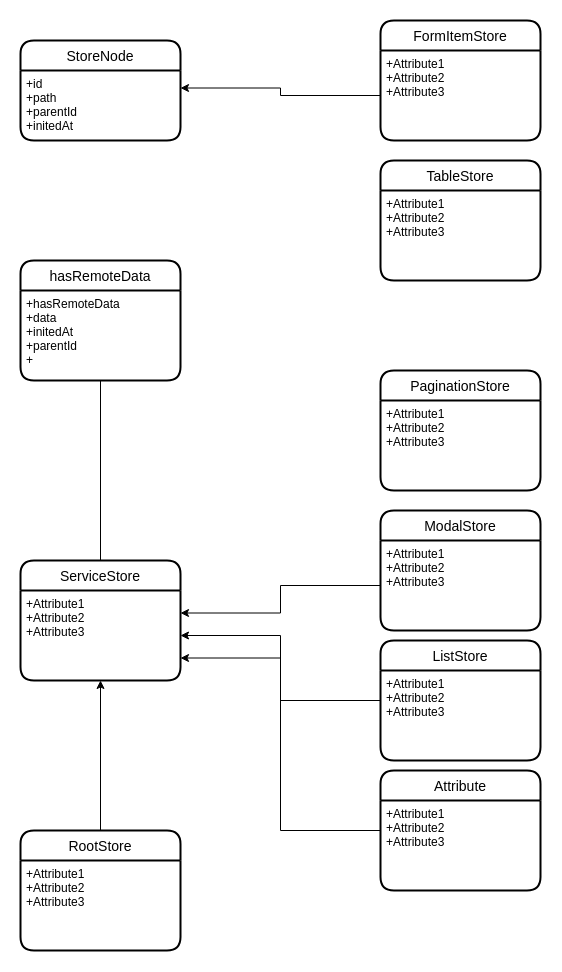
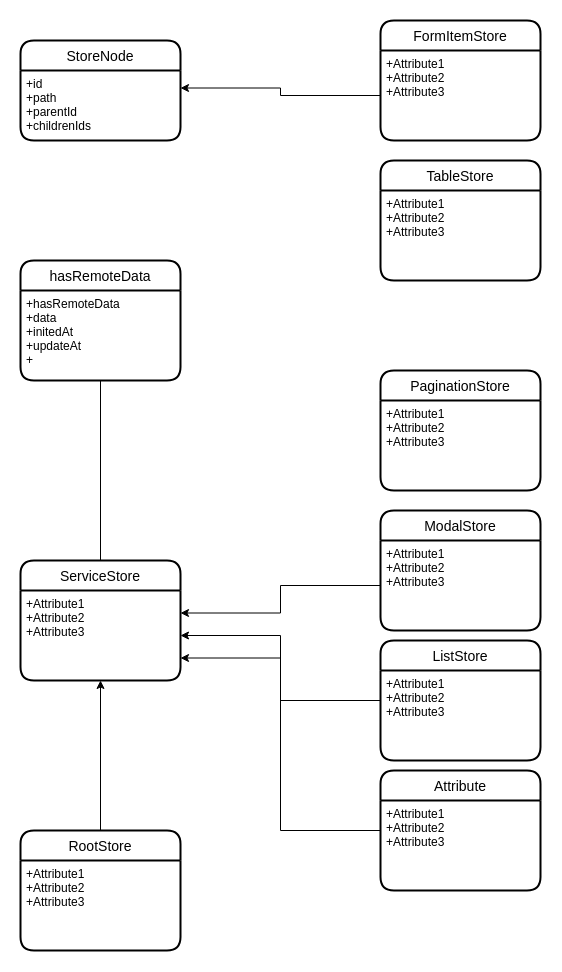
node "+id +path +parentId +initedAt": label "+id +path +parentId +initedAt" -> "+id +path +parentId +childrenIds"
node "+hasRemoteData +data +initedAt +parentId +": label "+hasRemoteData +data +initedAt +parentId +" -> "+hasRemoteData +data +initedAt +updateAt +"
